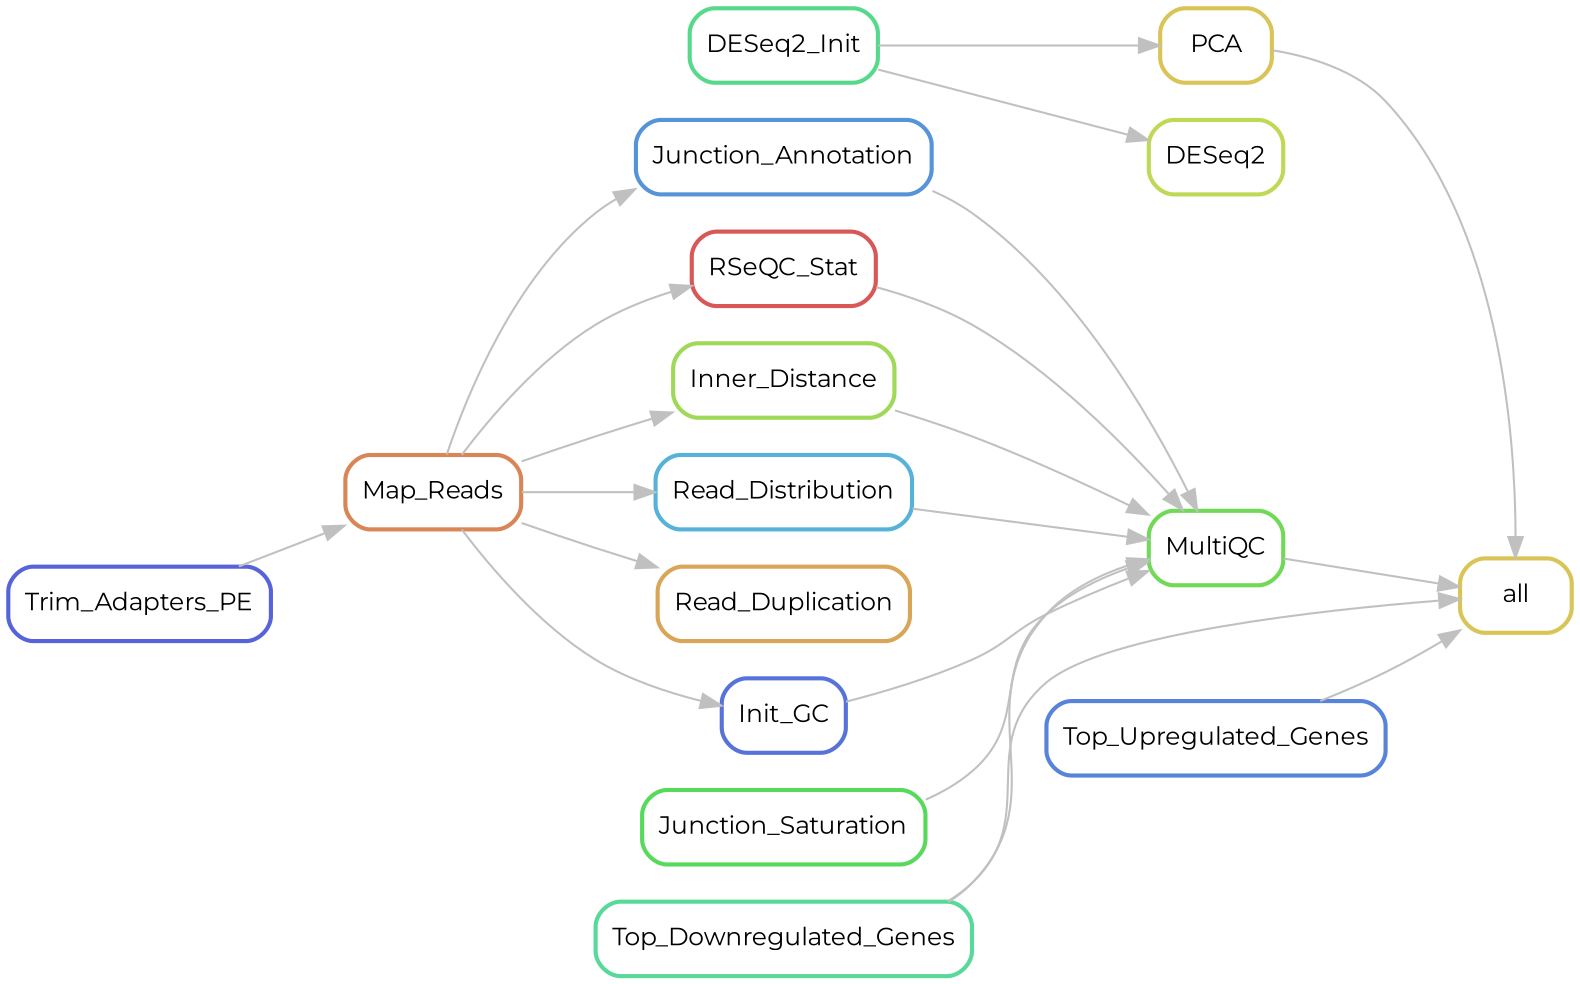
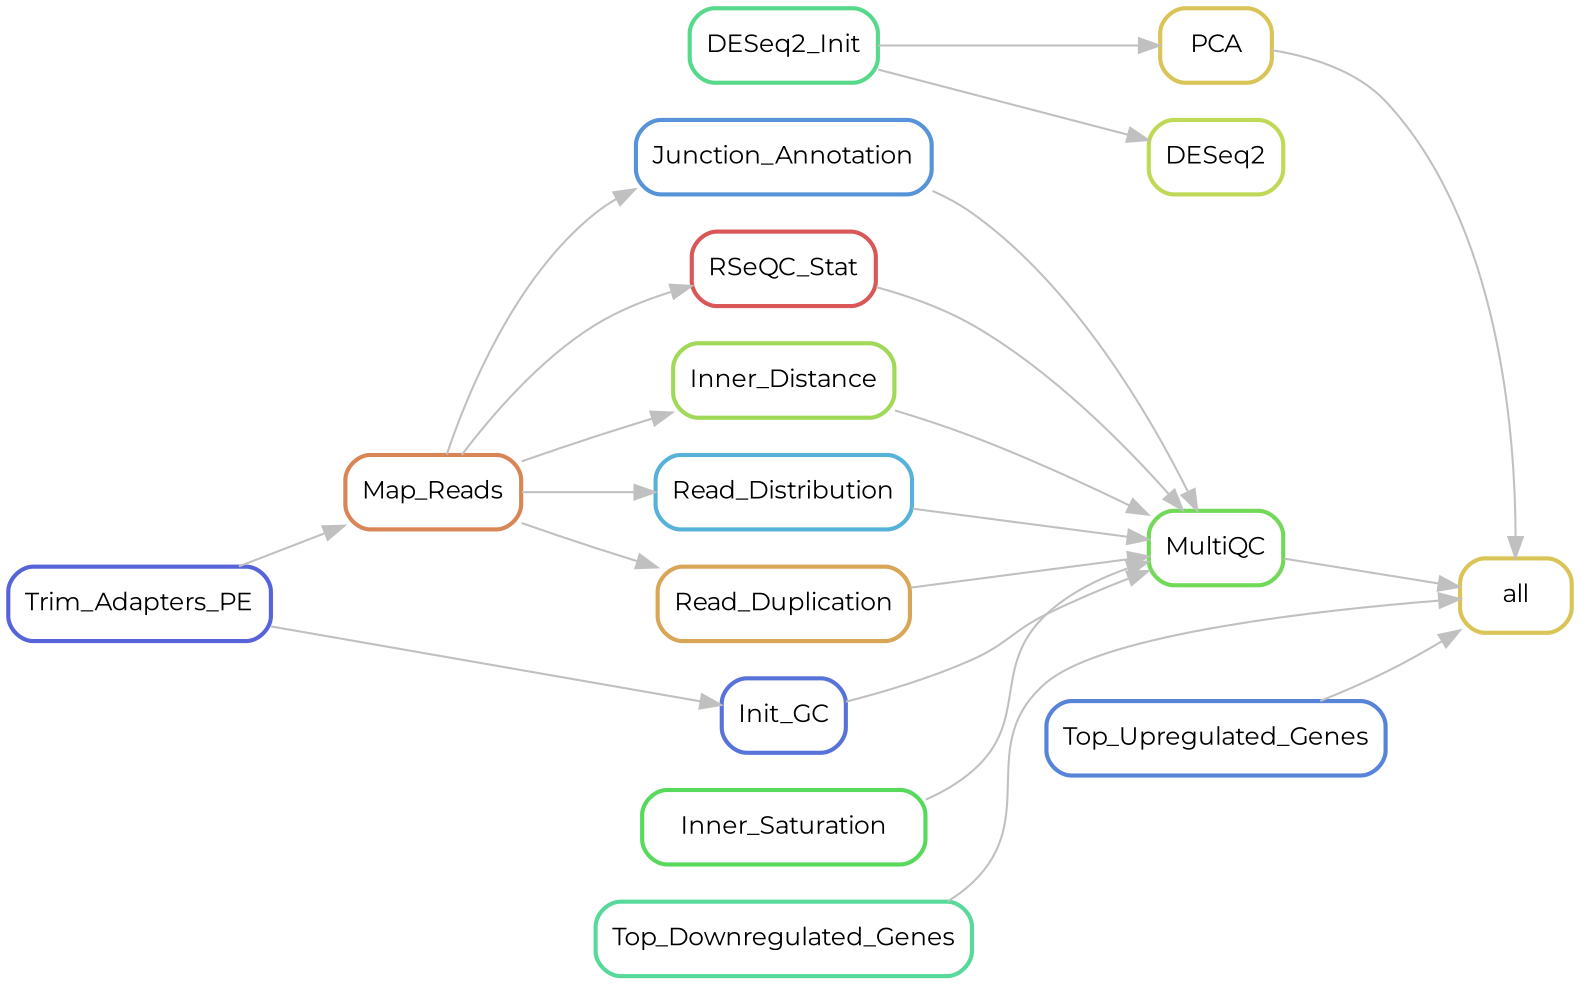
edge "Map_Reads" -> "Init_GC": now "Trim_Adapters_PE" -> "Init_GC"
edge "Top_Downregulated_Genes" -> "MultiQC": now "Read_Duplication" -> "MultiQC"
node "Junction_Saturation": label "Junction_Saturation" -> "Inner_Saturation"
